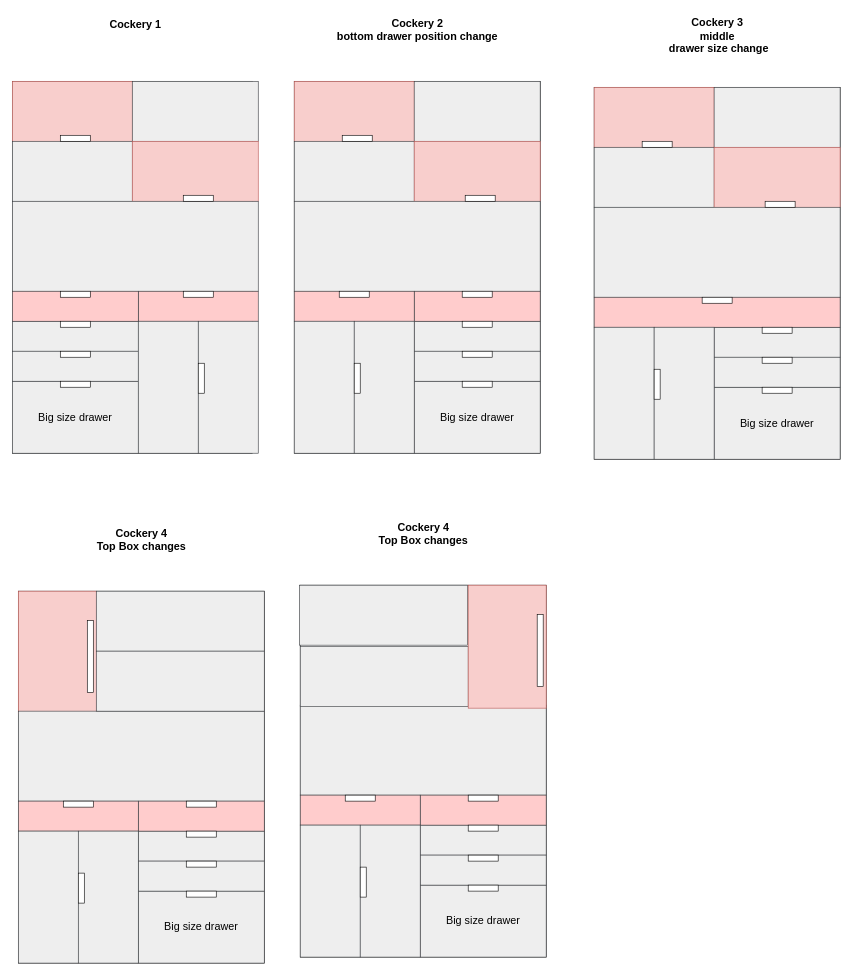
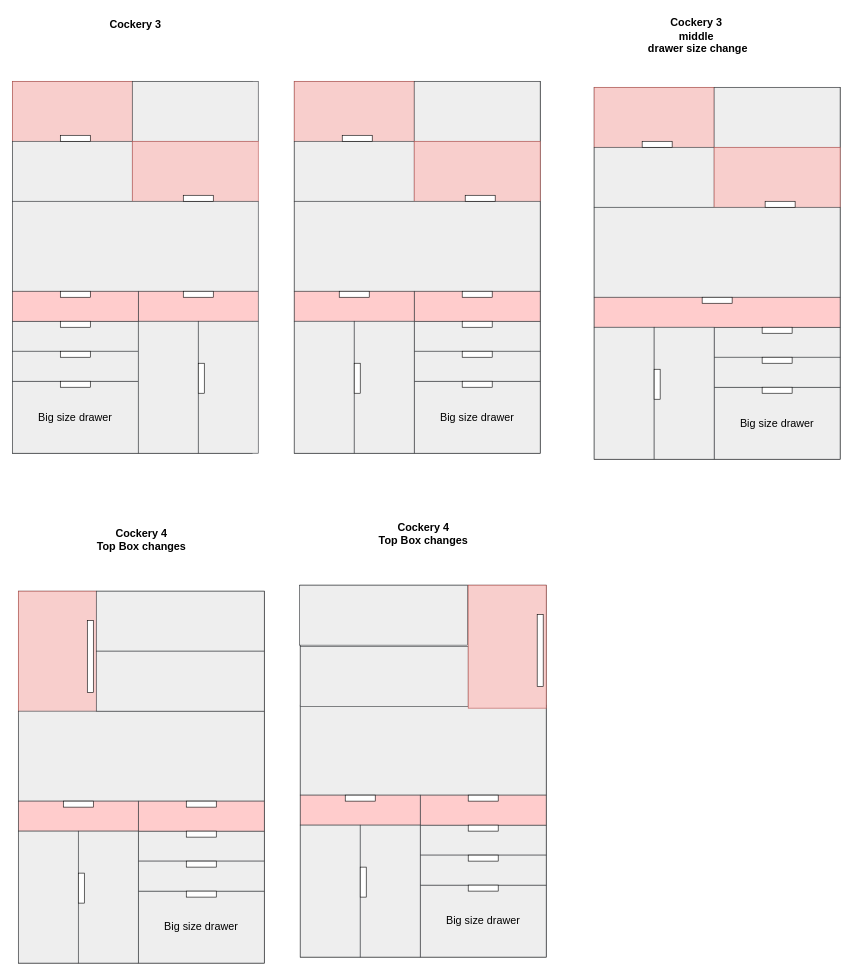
node "Cockery 1": label "Cockery 1" -> "Cockery 3"
node "Cockery 2 bottom drawer position change": removed
node "Cockery 3 middle drawer size change": moved (717, 36) -> (696, 36)
